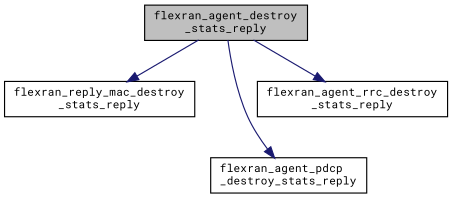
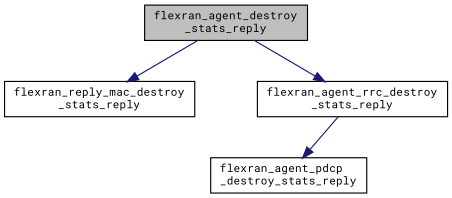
edge "flexran_agent_destroy _stats_reply" -> "flexran_agent_pdcp _destroy_stats_reply": now "flexran_agent_rrc_destroy _stats_reply" -> "flexran_agent_pdcp _destroy_stats_reply"
